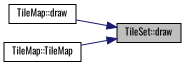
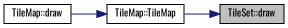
edge "TileMap::draw" -> "TileSet::draw": now "TileMap::draw" -> "TileMap::TileMap"
